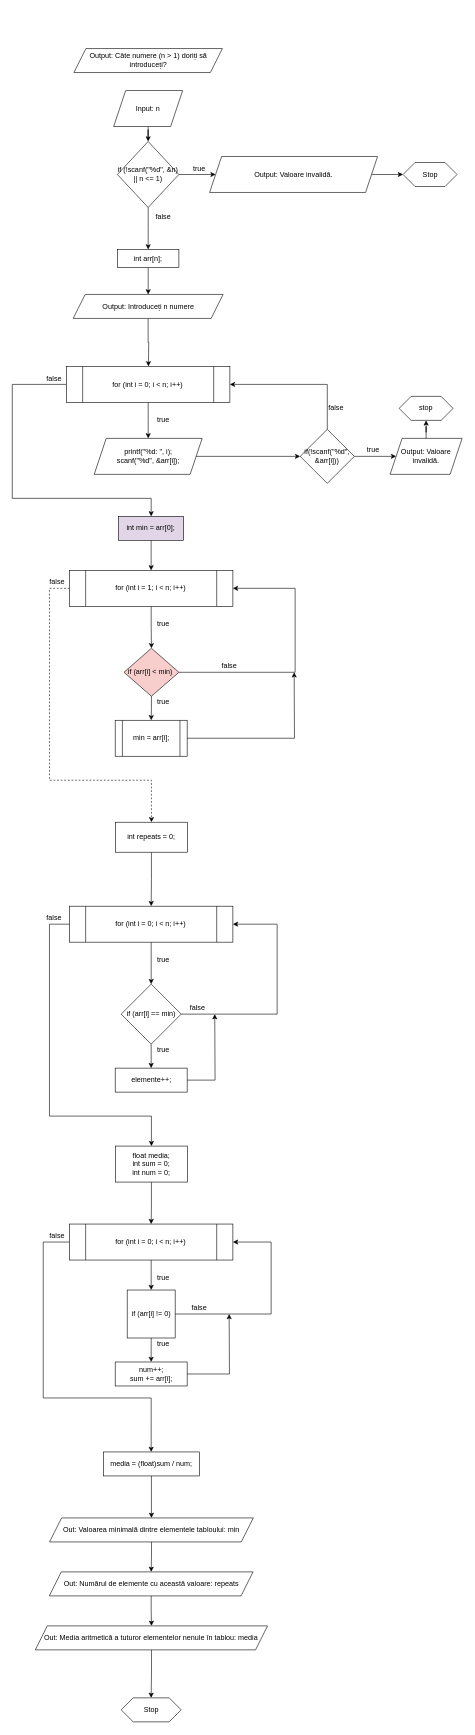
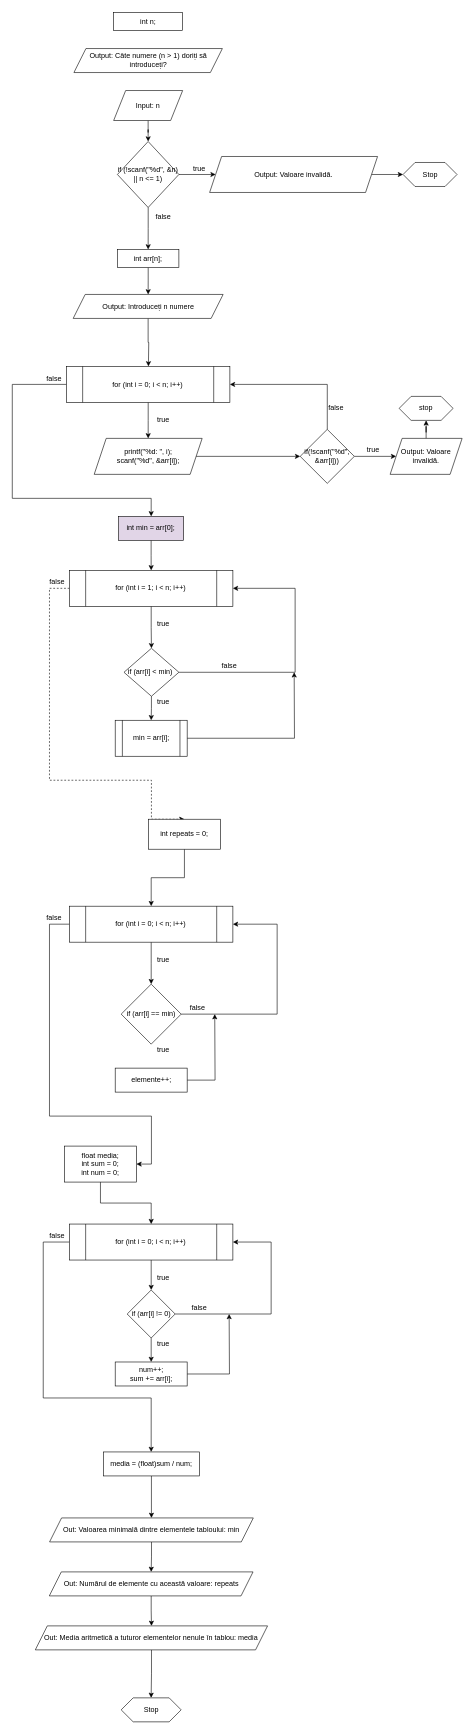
node "int n;": added
node "Input: n": size 69x36 -> 69x30
node "if (arr[i] < min)": fillcolor #f8cecc -> #ffffff
node "int repeats = 0;": moved (152, 837) -> (185, 834)
edge "if (arr[i] == min)" -> "elemente++;": removed
node "float media; int sum = 0; int num = 0;": moved (152, 1164) -> (101, 1164)
node "if (arr[i] != 0)": shape rectangle -> diamond
